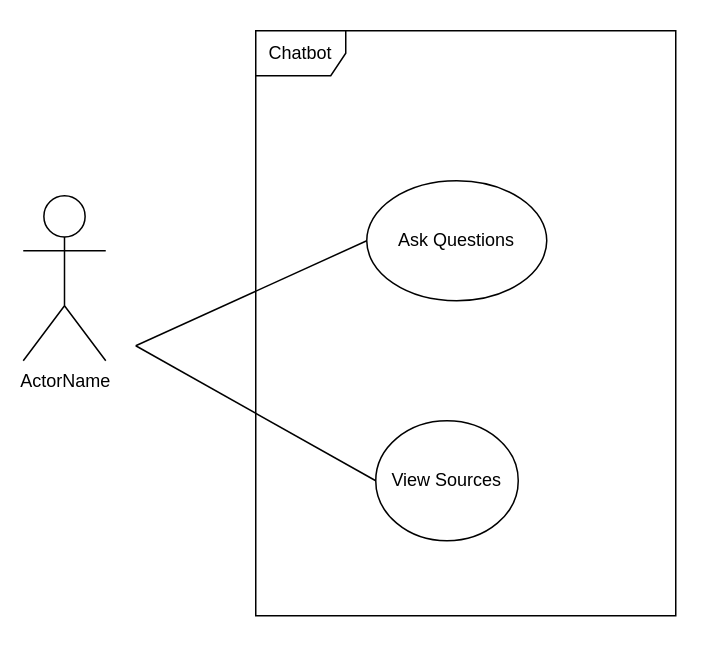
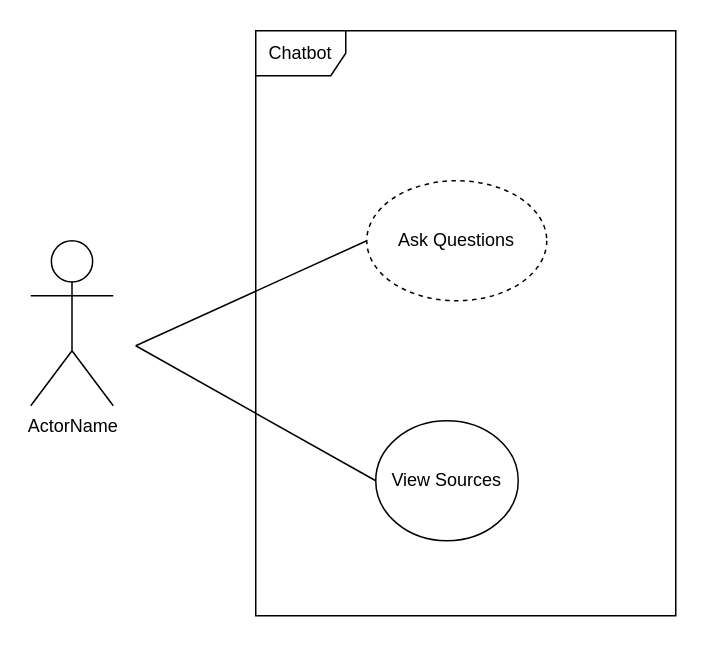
node "Ask Questions": style solid -> dashed
node "ActorName": moved (65, 278) -> (72, 323)
